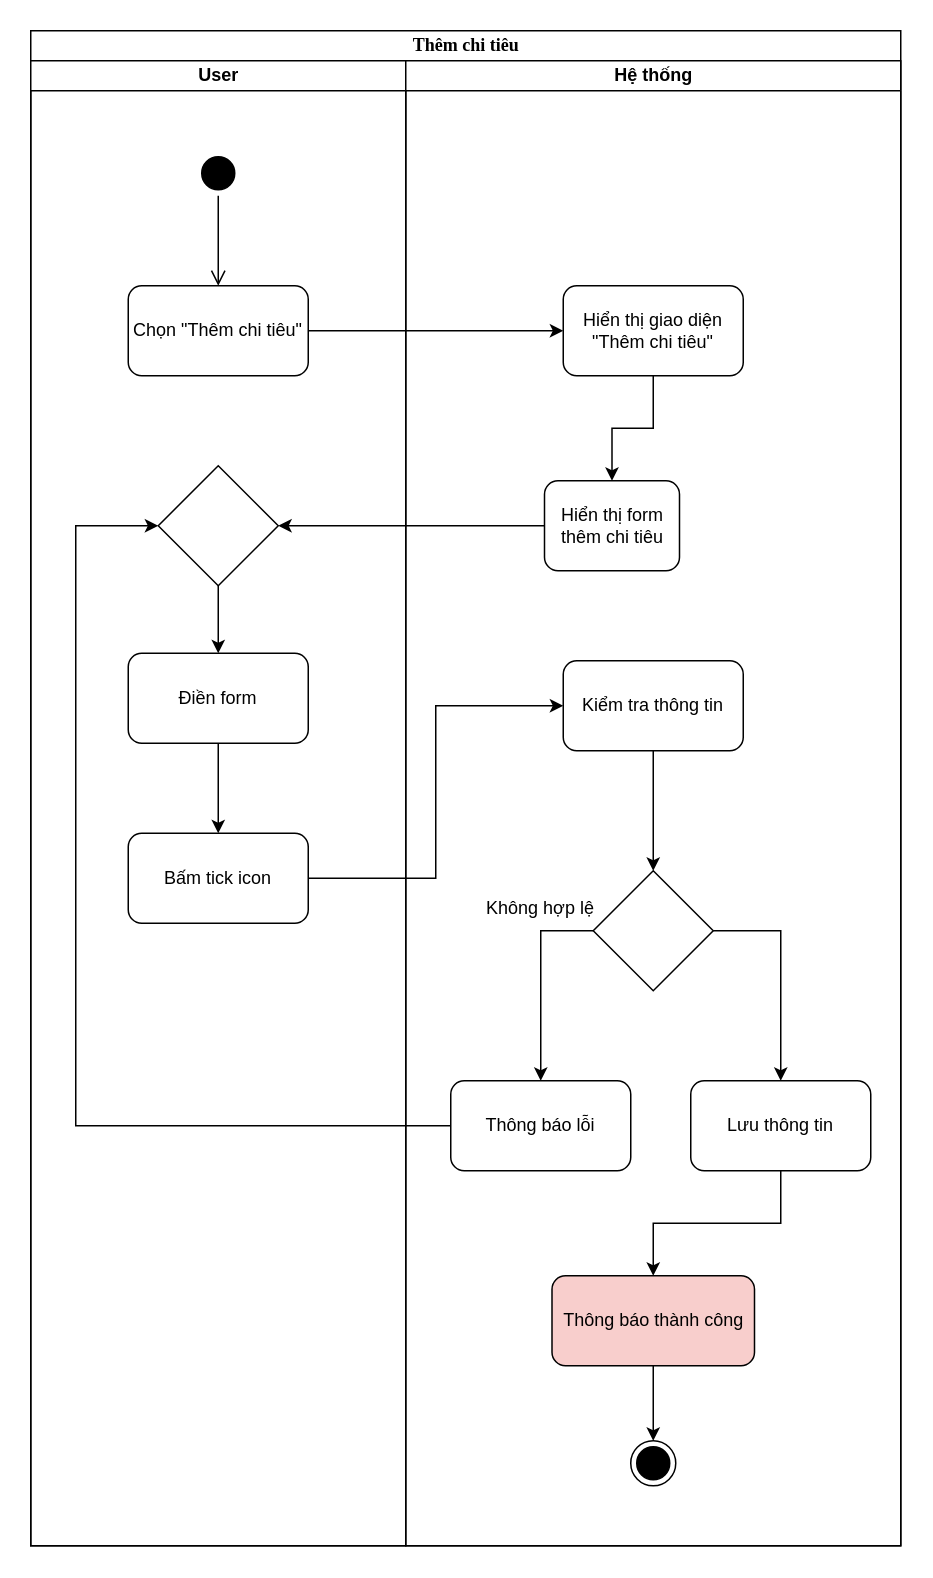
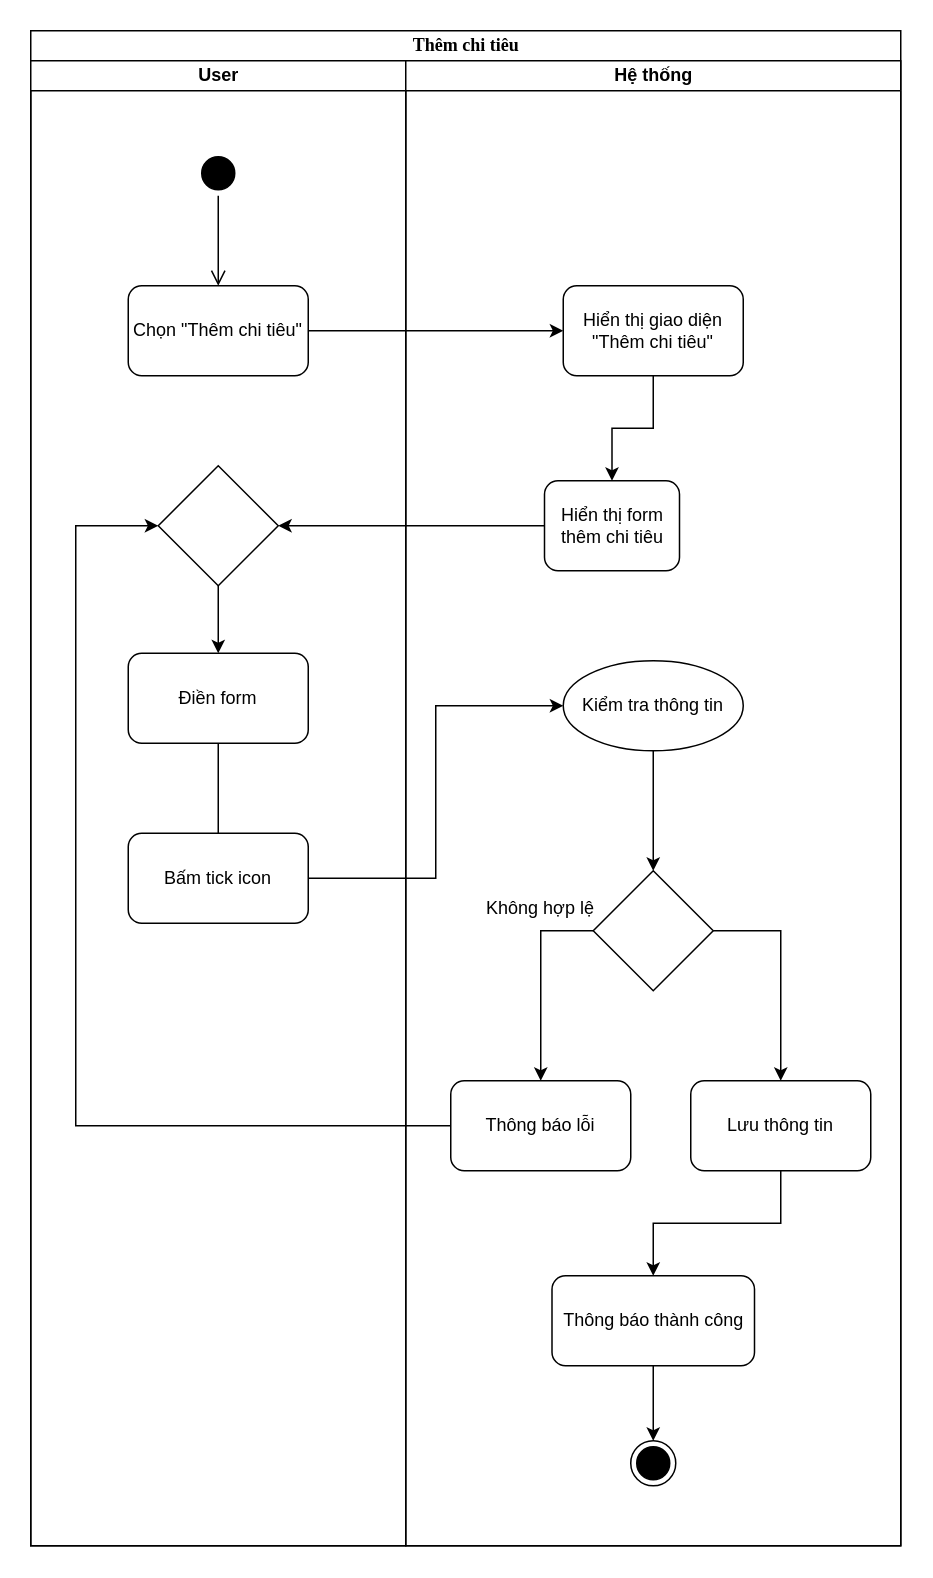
node "Kiểm tra thông tin": shape rounded rectangle -> ellipse
edge "Điền form" -> "Bấm tick icon": arrowhead classic -> none
node "Thông báo thành công": fillcolor #f8cecc -> #ffffff
